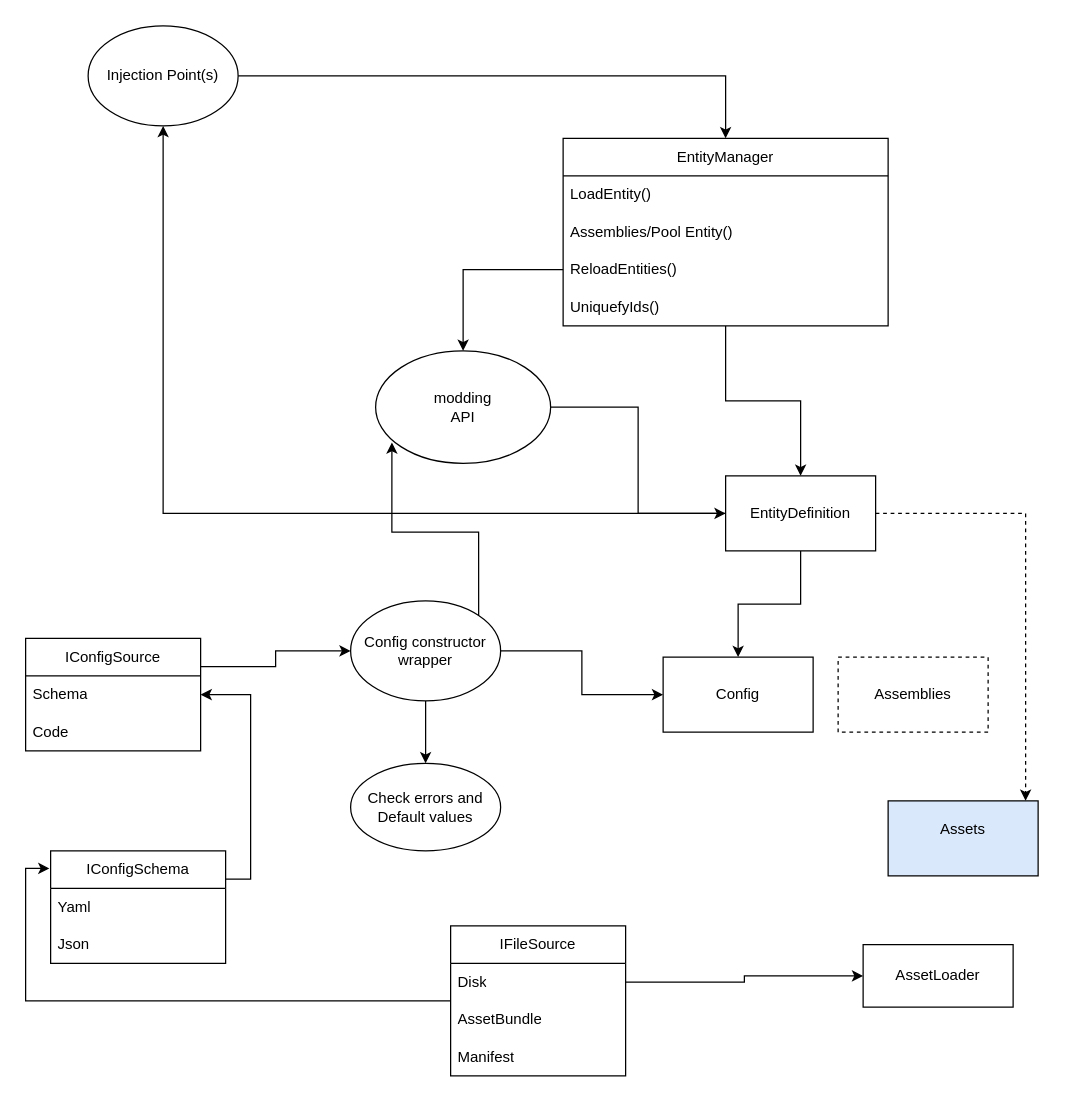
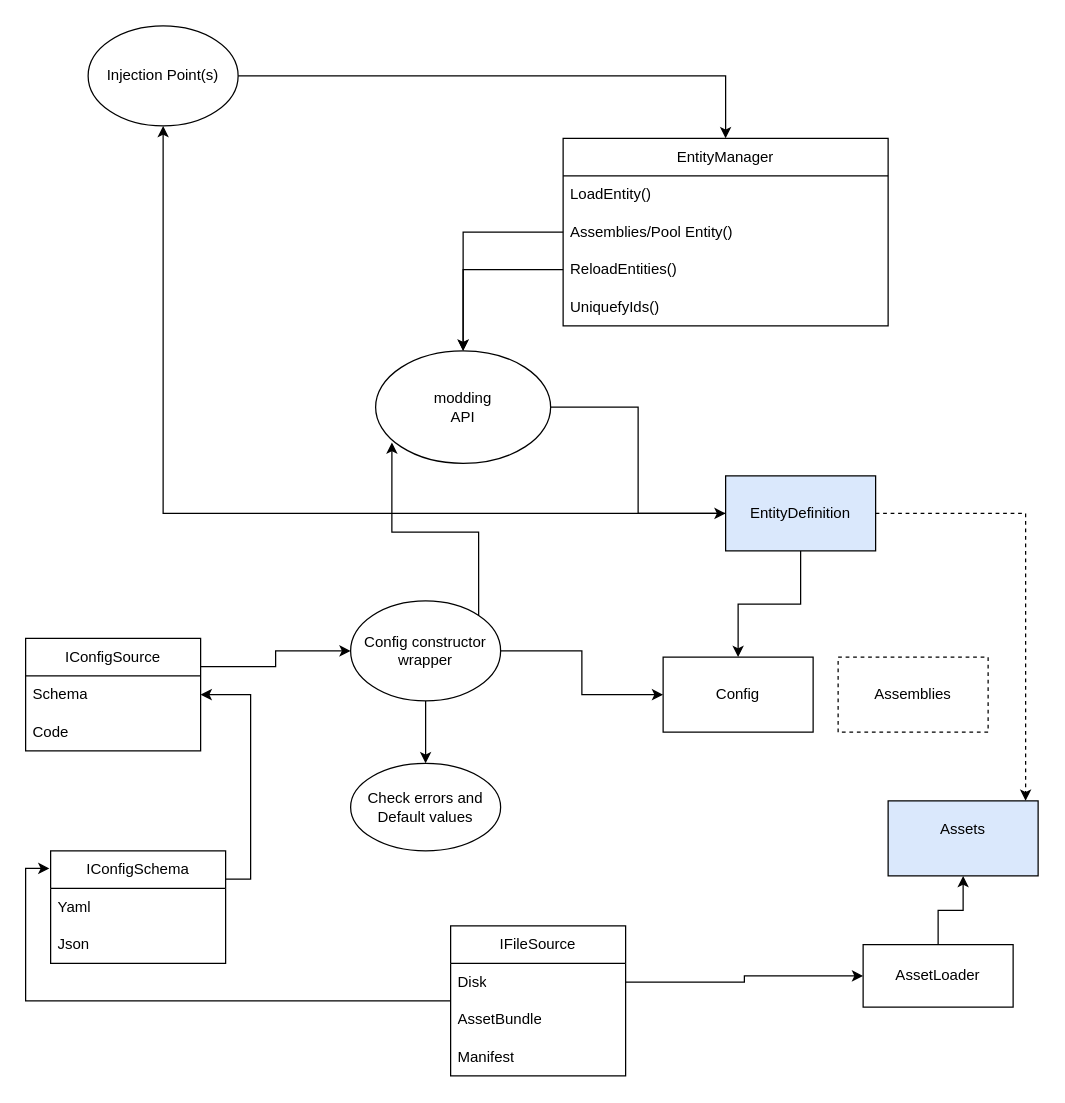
edge "EntityManager" -> "EntityDefinition": now "EntityManager" -> "modding API"
node "EntityDefinition": fillcolor #ffffff -> #dae8fc
edge "AssetLoader" -> "Assets": added
